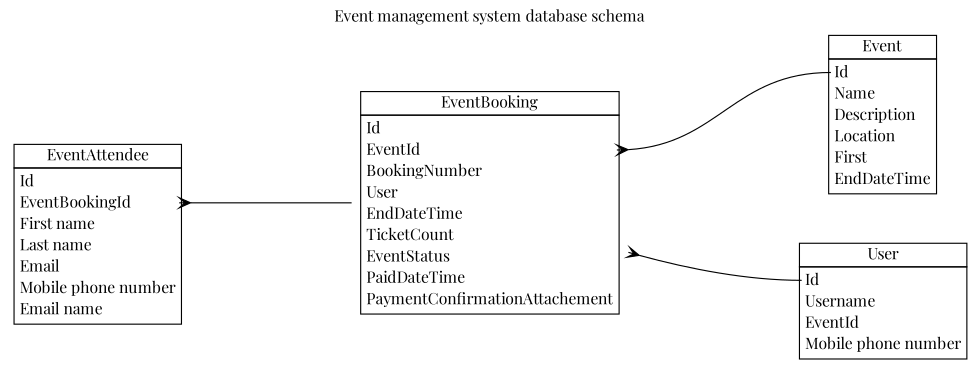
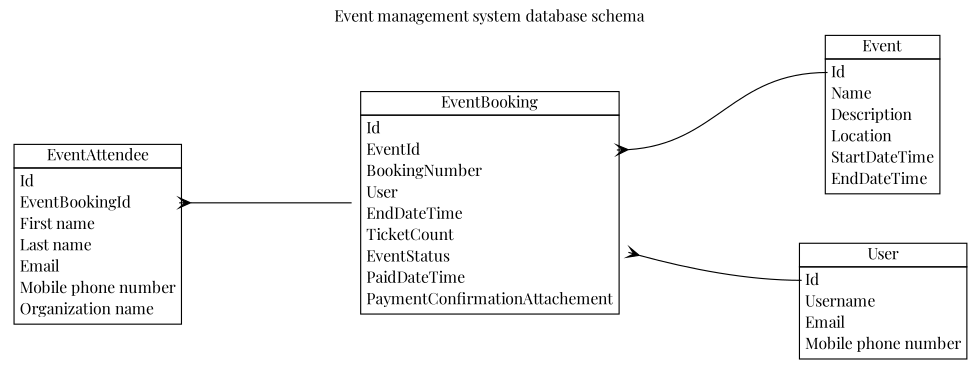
node "Event": text "First" -> "StartDateTime"
node "EventAttendee": text "Email name" -> "Organization name"
node "User": text "EventId" -> "Email"
